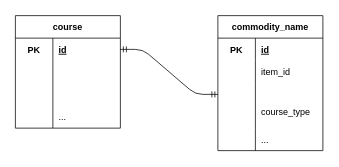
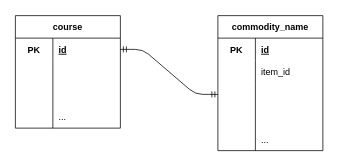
node "course_type": removed
